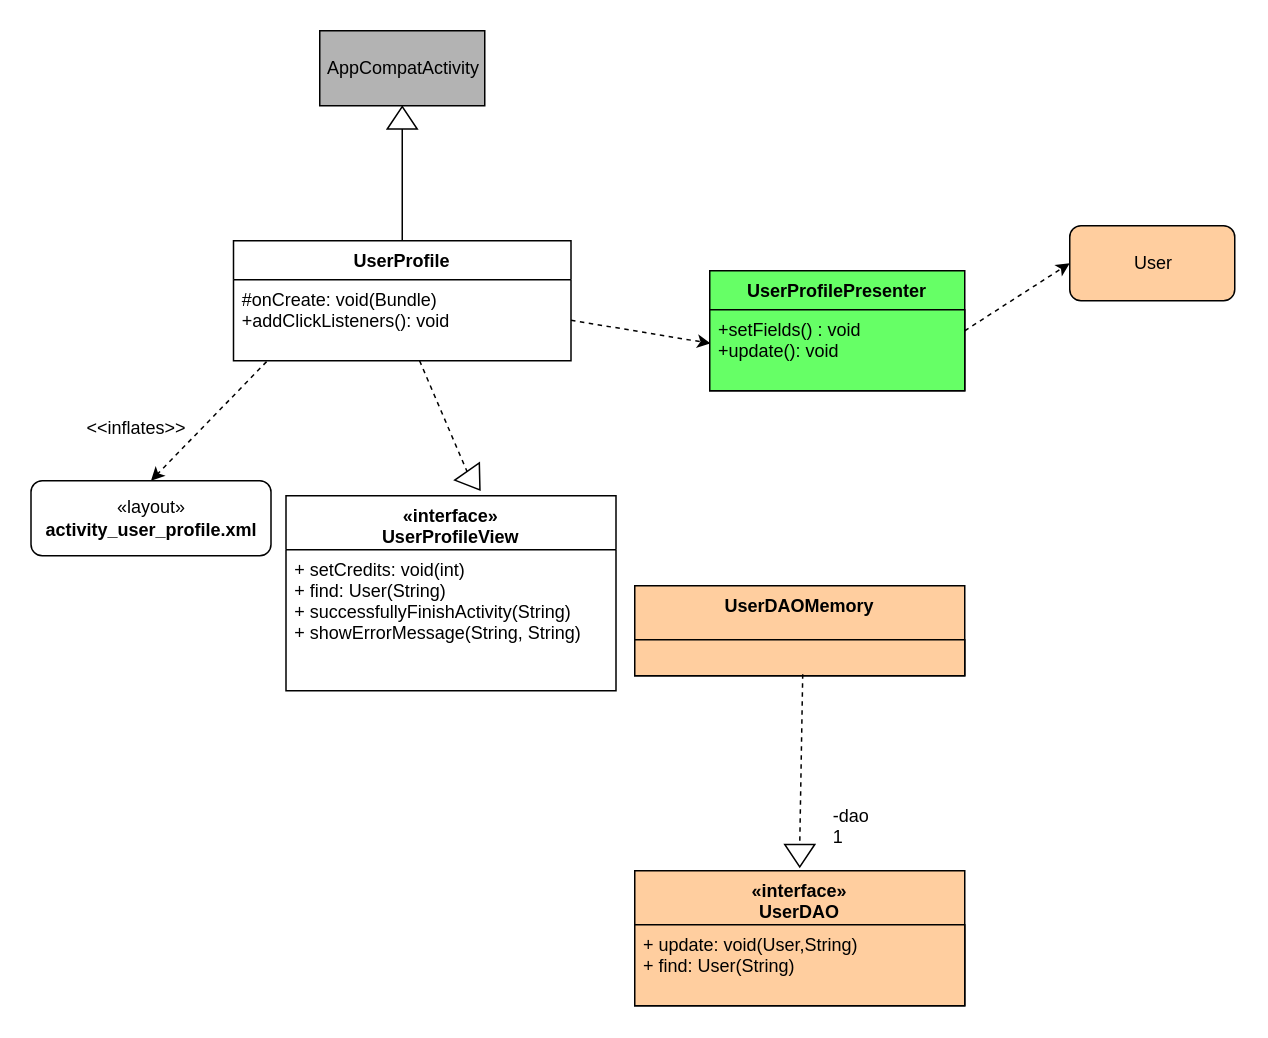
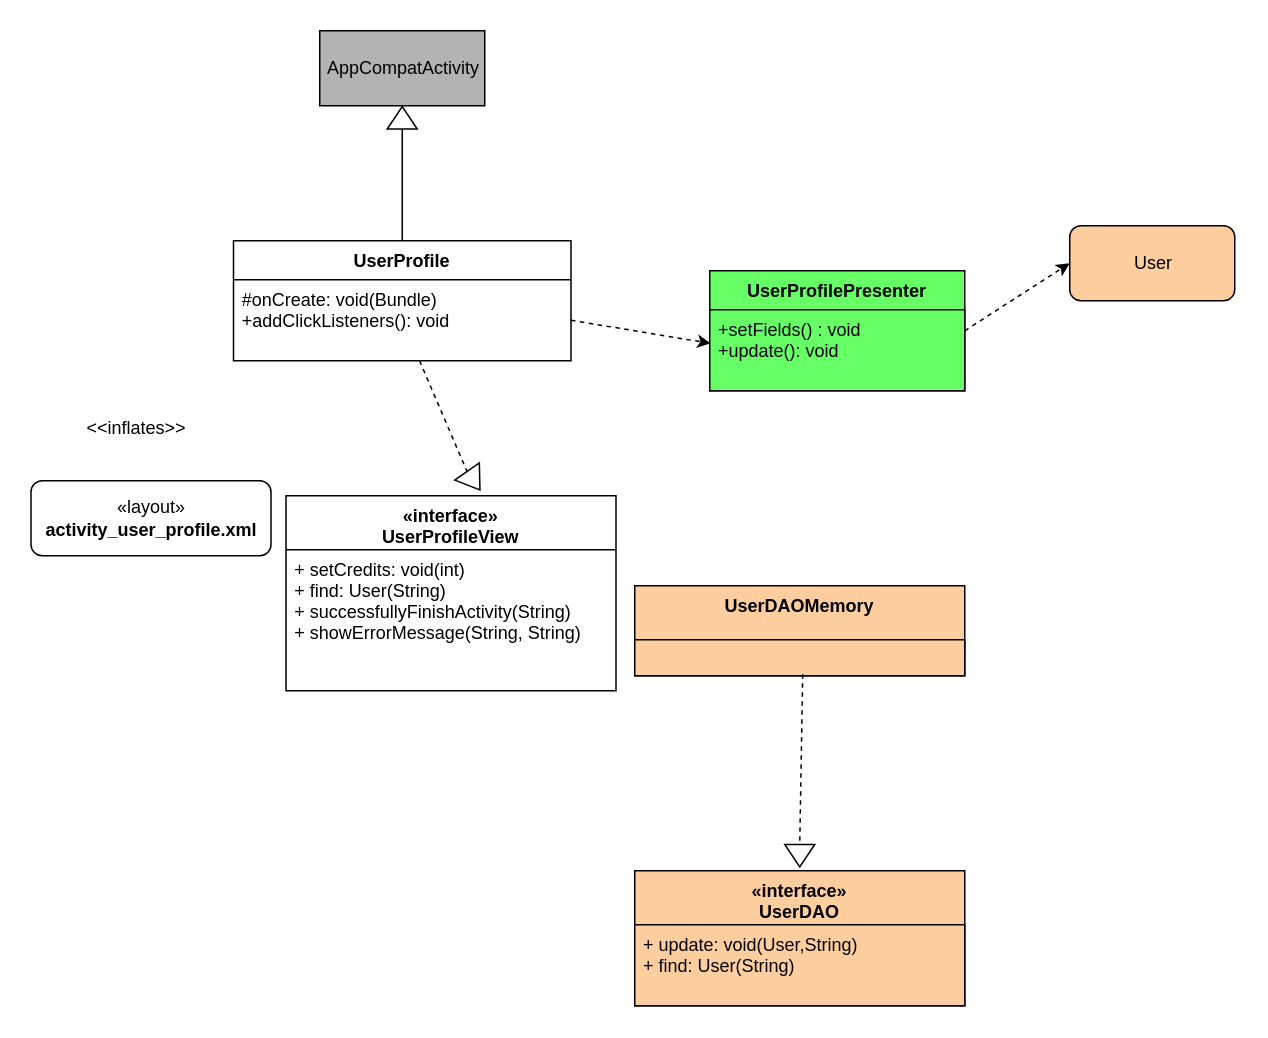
edge "#onCreate: void(Bundle) +addClickListeners(): void" -> "«layout» activity_user_profile.xml": removed
node "-dao 1": removed
